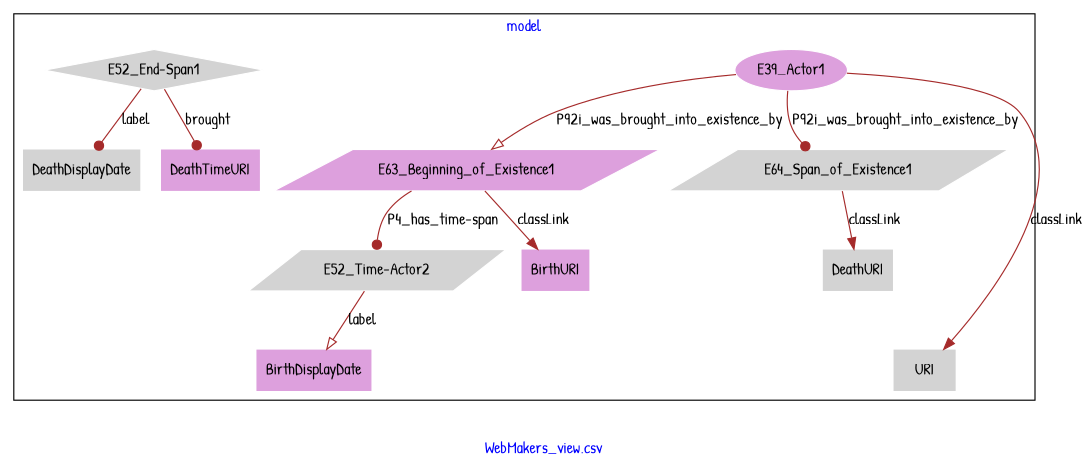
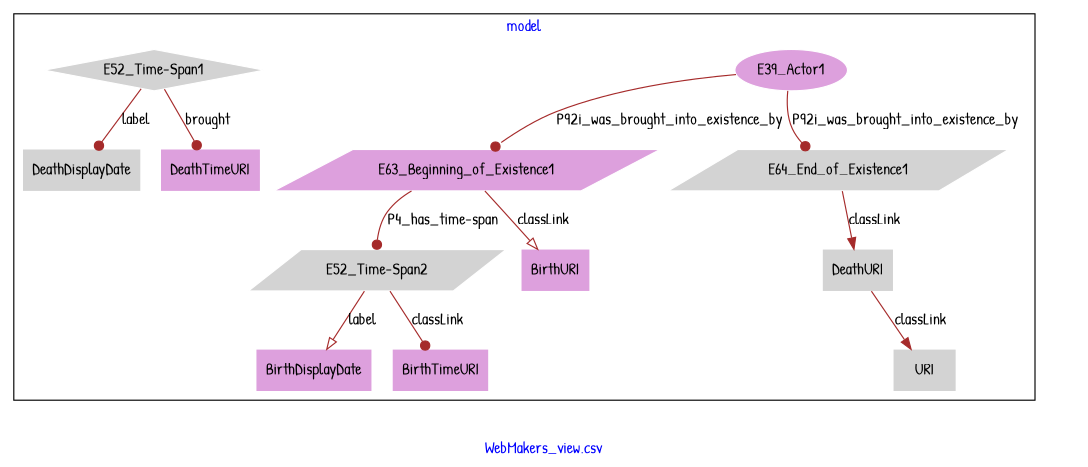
node "E52_End-Span1": label "E52_End-Span1" -> "E52_Time-Span1"
edge "E39_Actor1" -> "E63_Beginning_of_Existence1": arrowhead onormal -> dot
edge "E39_Actor1" -> "URI": now "DeathURI" -> "URI"
node "E64_Span_of_Existence1": label "E64_Span_of_Existence1" -> "E64_End_of_Existence1"
edge "E63_Beginning_of_Existence1" -> "BirthURI": arrowhead normal -> onormal
node "E52_Time-Actor2": label "E52_Time-Actor2" -> "E52_Time-Span2"
node "BirthTimeURI": added
